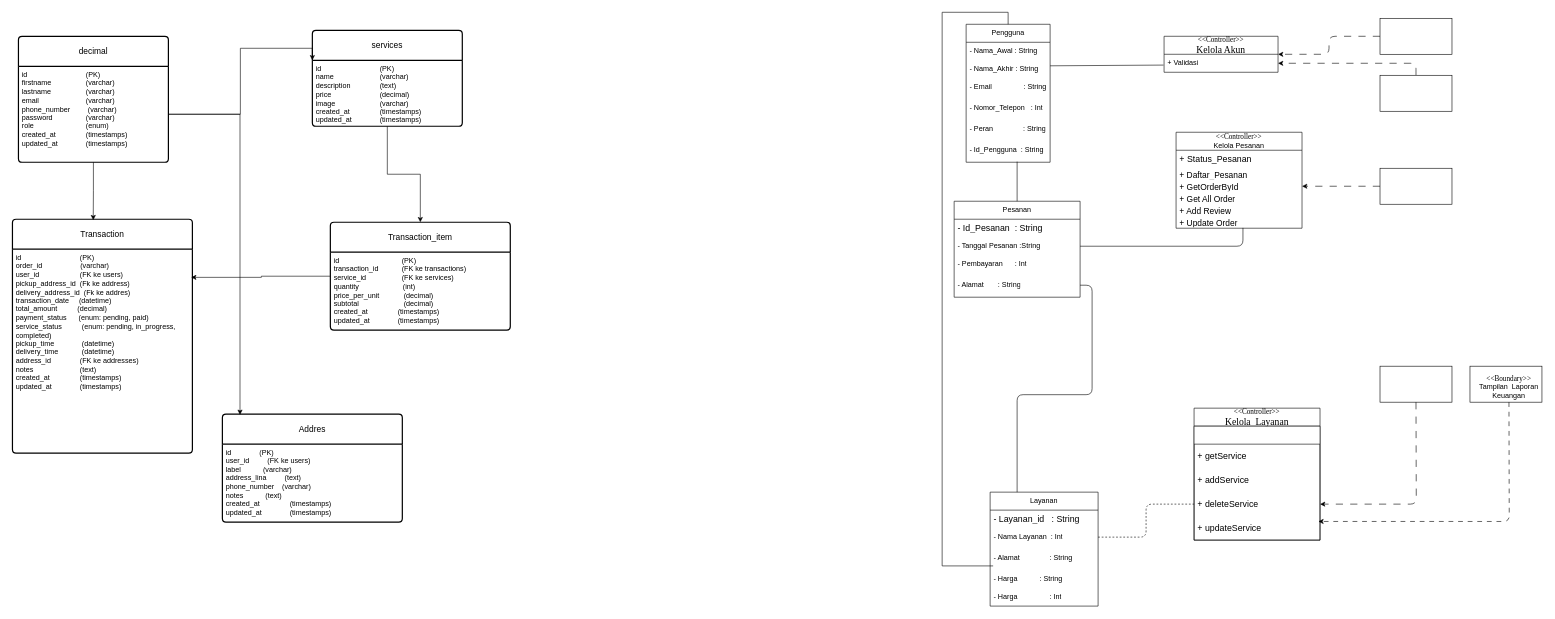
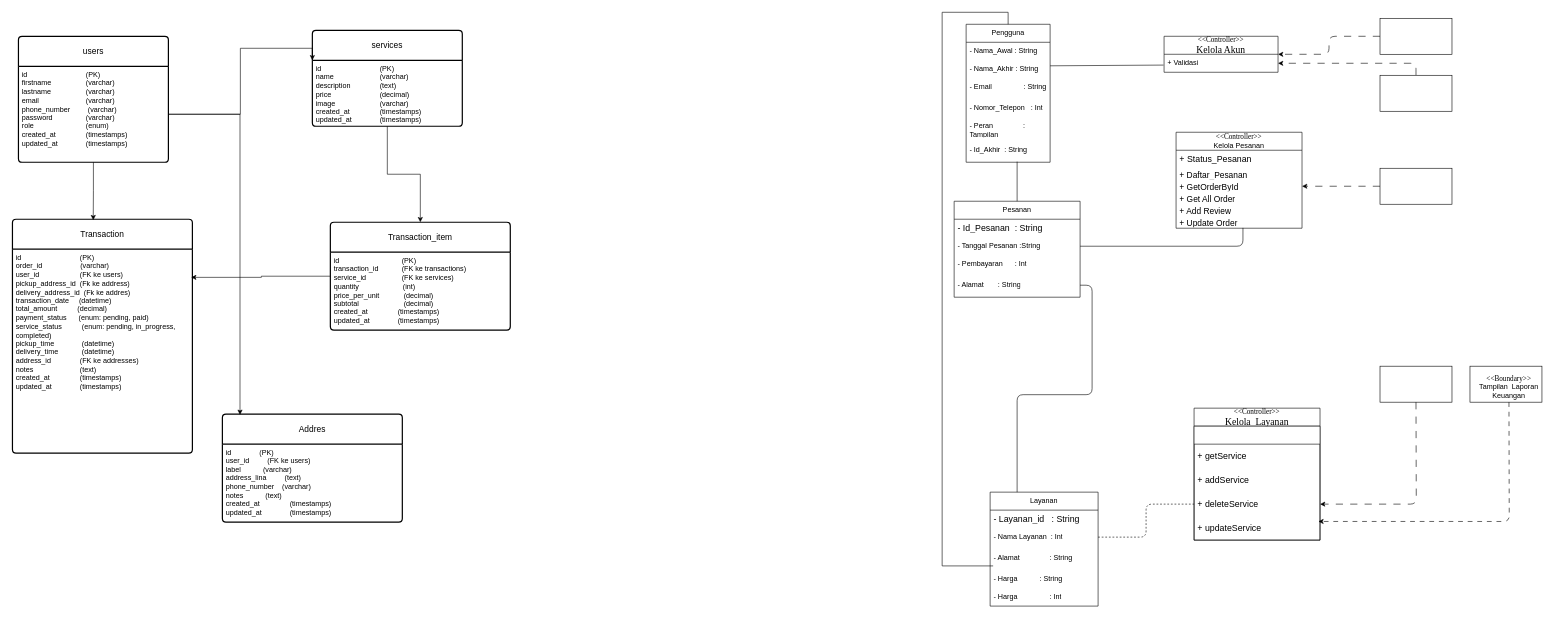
node "decimal": label "decimal" -> "users"
node "- Peran : String": label "- Peran : String" -> "- Peran : Tampilan"
node "- Id_Pengguna : String": label "- Id_Pengguna : String" -> "- Id_Akhir : String"
